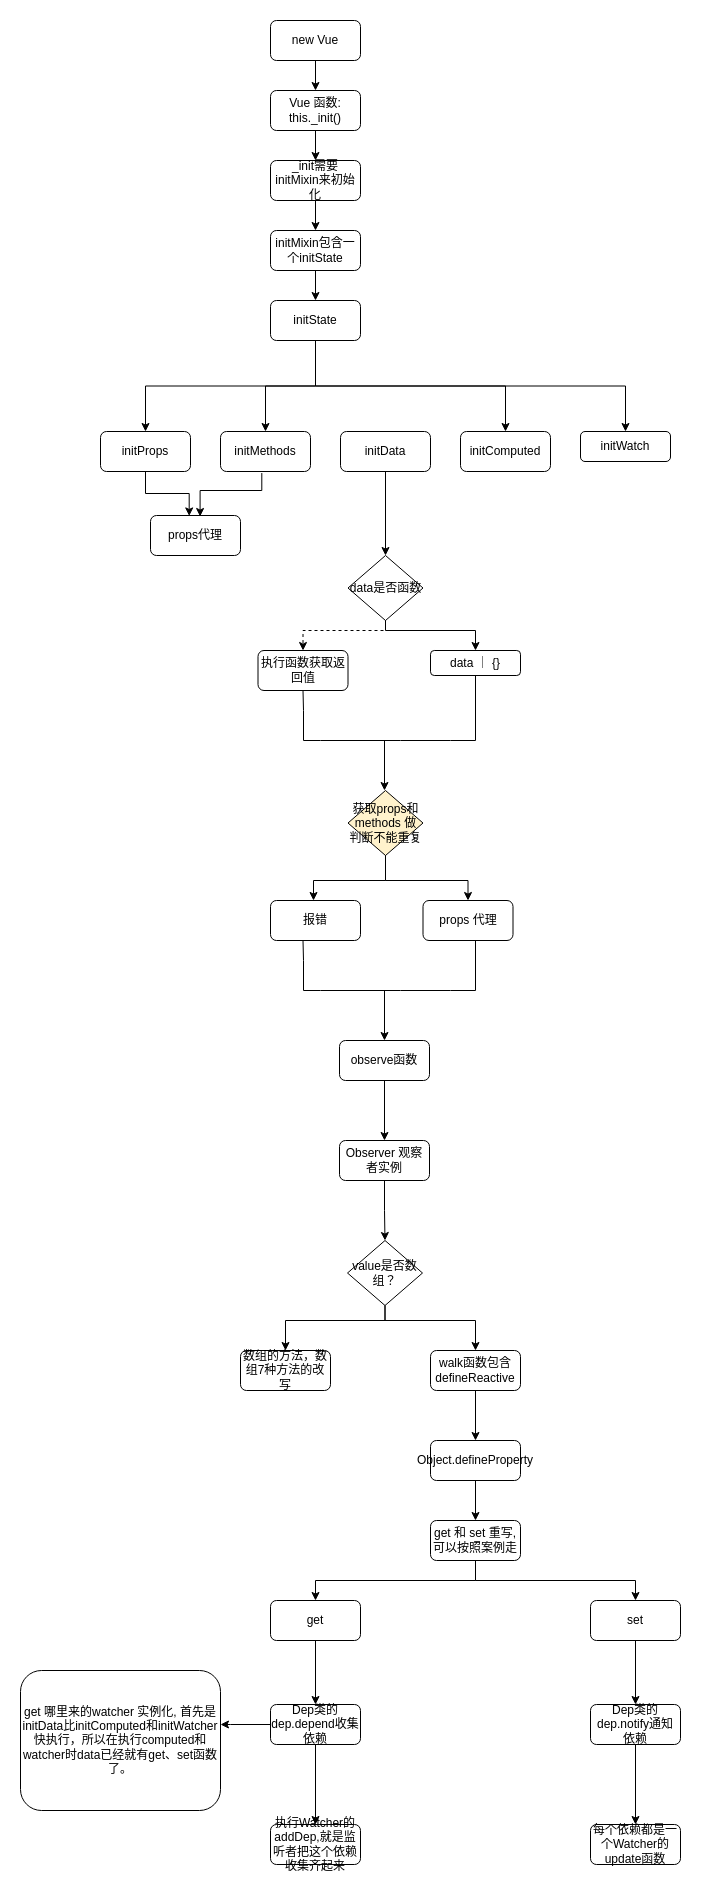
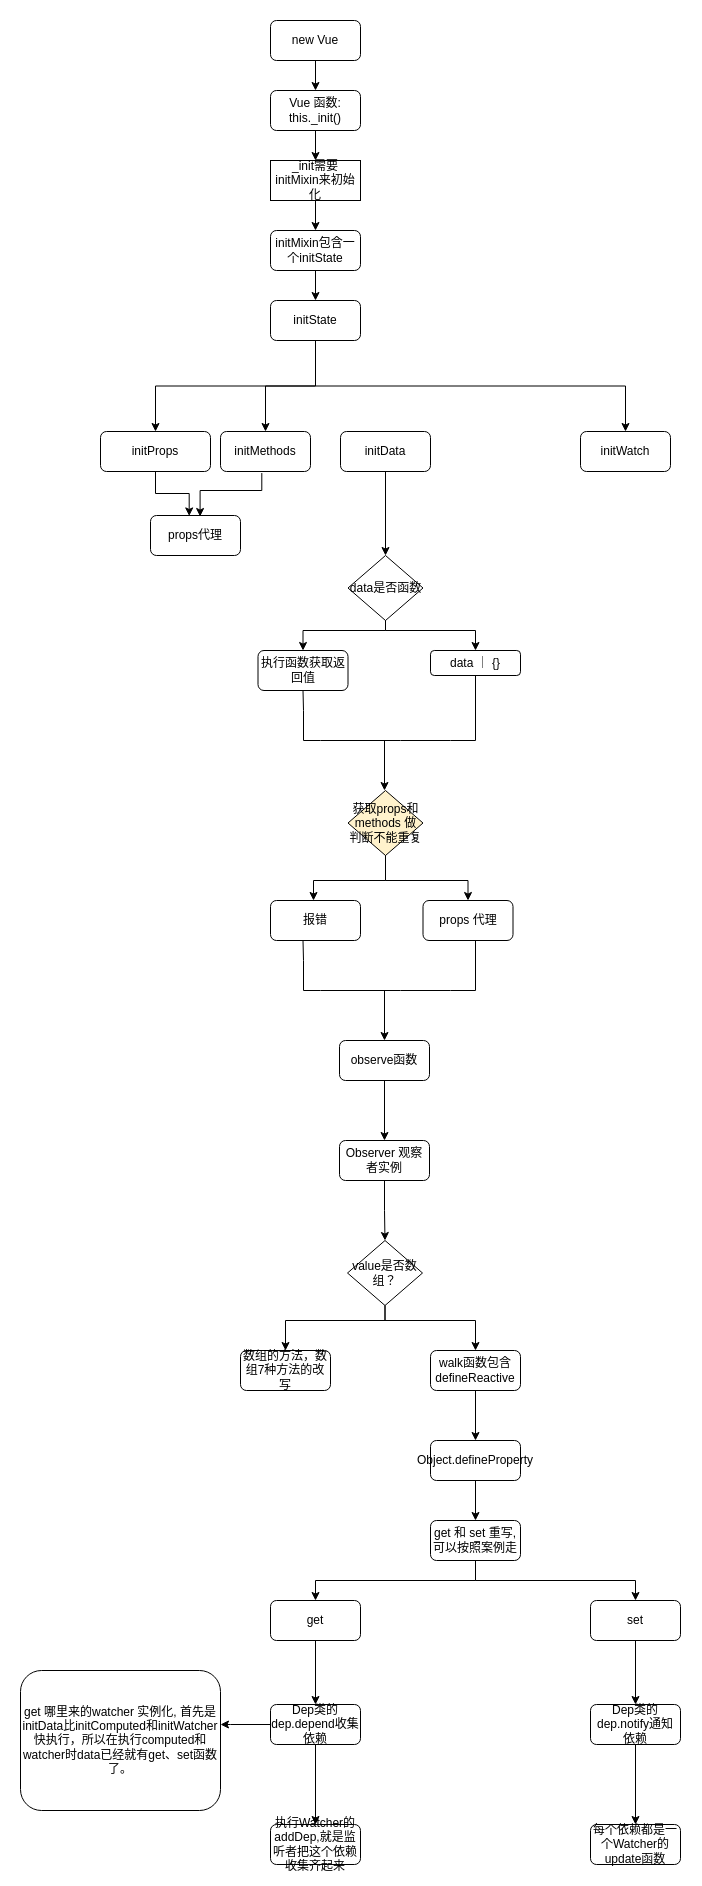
node "_init需要initMixin来初始化": shape rounded rectangle -> rectangle
edge "initState" -> "initComputed": removed
node "initWatch": size 90x30 -> 90x40
node "initProps": size 90x40 -> 110x40
node "initComputed": removed
edge "data是否函数" -> "执行函数获取返回值": style dashed -> solid
